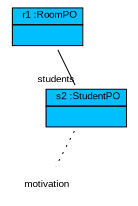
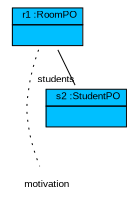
edge "s2 :StudentPO" -- "motivation": now "r1 :RoomPO" -- "motivation"
